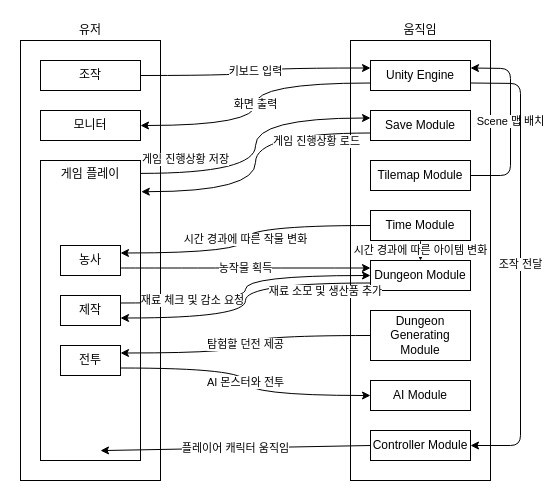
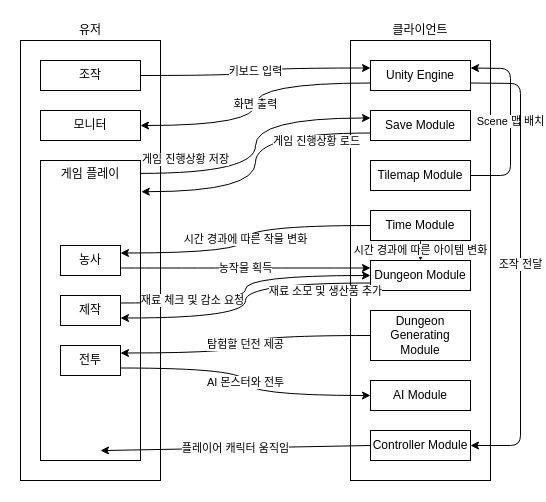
node "움직임": label "움직임" -> "클라이언트"
